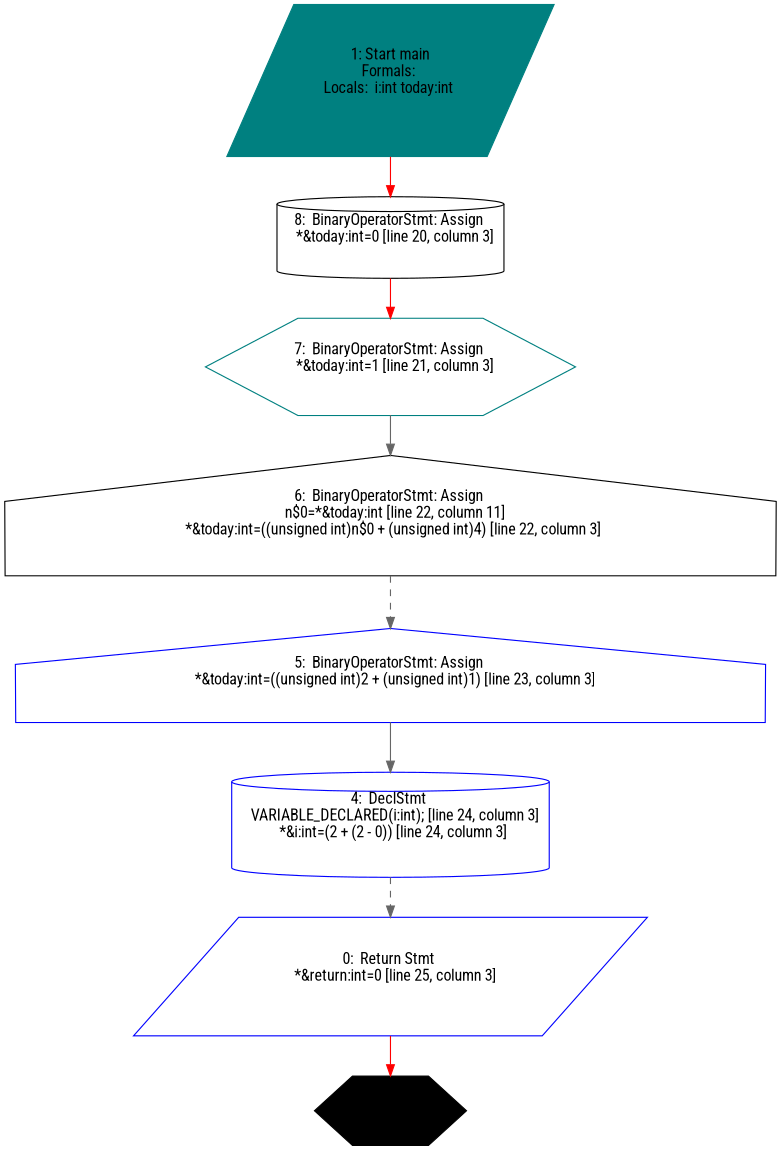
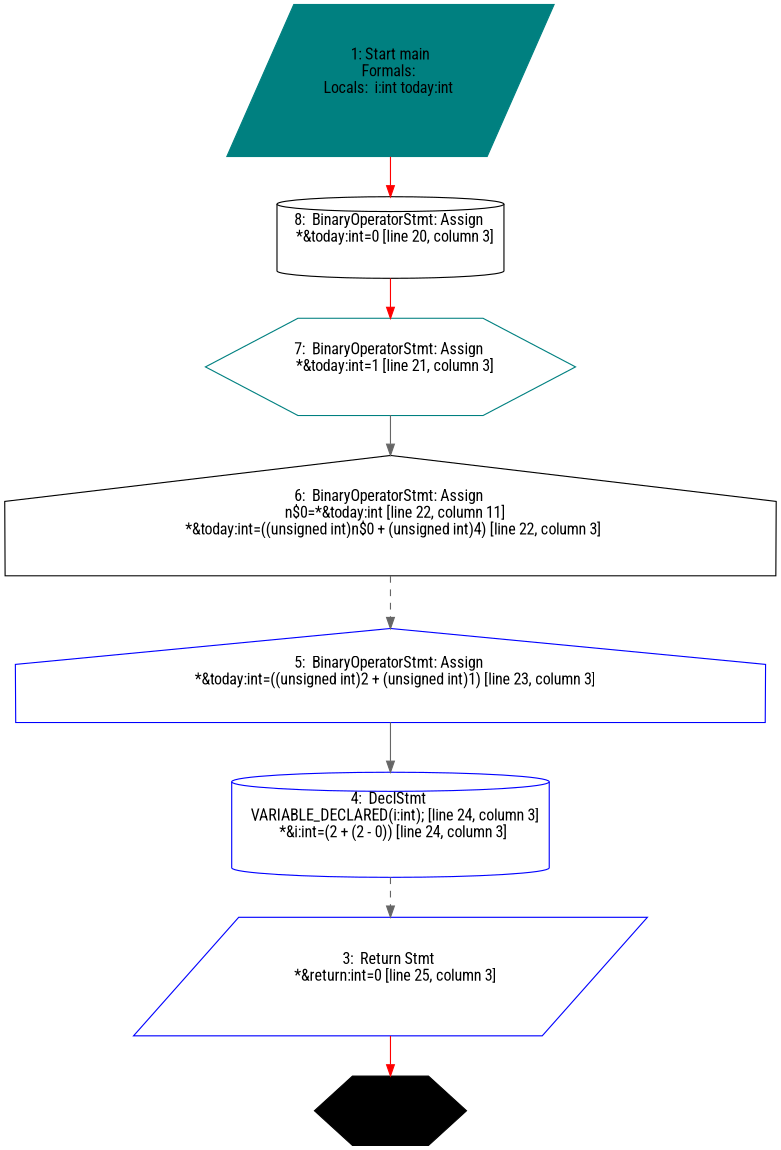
node "0:  Return Stmt *&return:int=0 [line 25, column 3]": label "0:  Return Stmt *&return:int=0 [line 25, column 3]" -> "3:  Return Stmt *&return:int=0 [line 25, column 3]"
